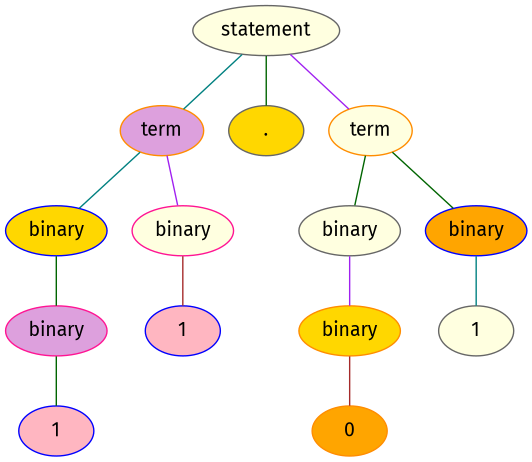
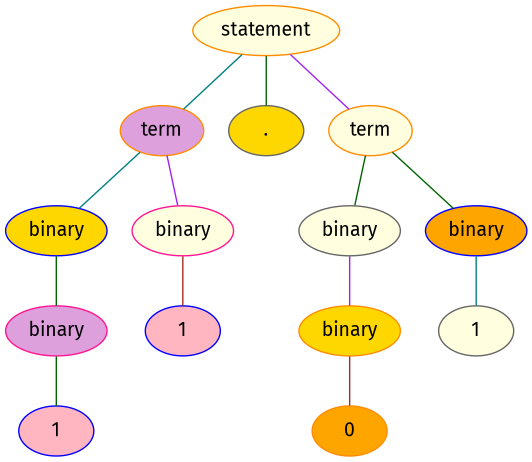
node "statement": color gray40 -> darkorange
